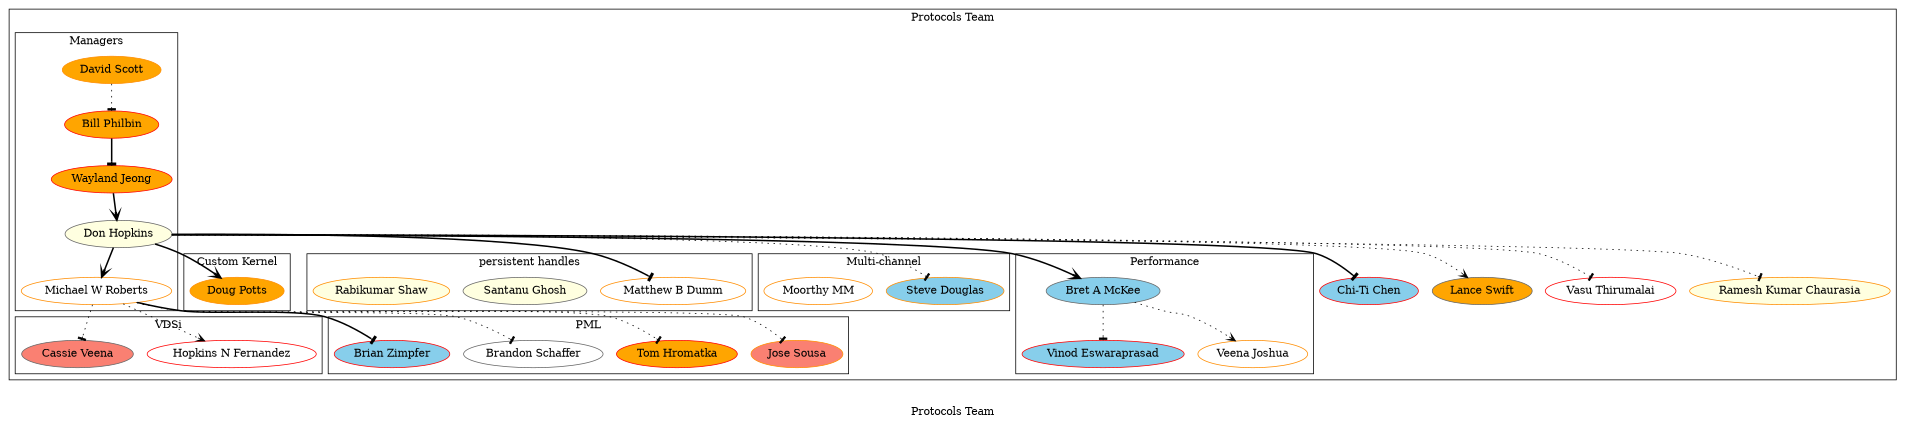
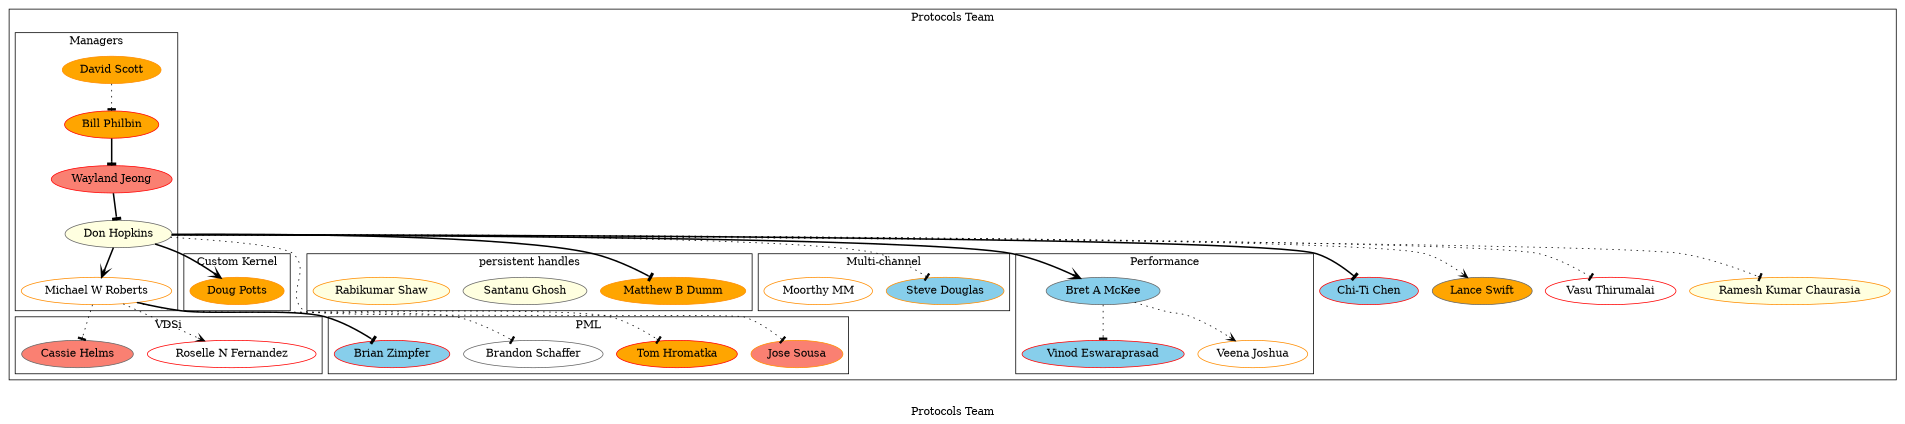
node "Wayland Jeong": fillcolor orange -> salmon
edge "Wayland Jeong" -> "Don Hopkins": arrowhead vee -> tee
node "Matthew B Dumm": fillcolor white -> orange
edge "Michael W Roberts" -> "Jose Sousa": now "Don Hopkins" -> "Jose Sousa"
node "Cassie Veena": label "Cassie Veena" -> "Cassie Helms"
node "Hopkins N Fernandez": label "Hopkins N Fernandez" -> "Roselle N Fernandez"
